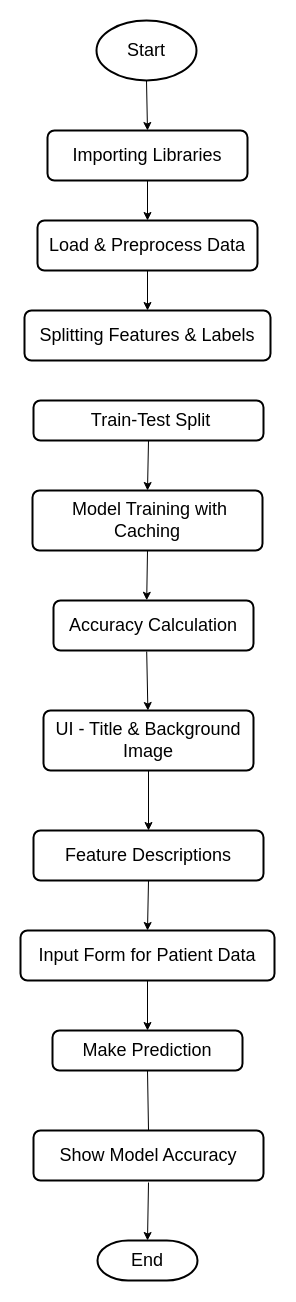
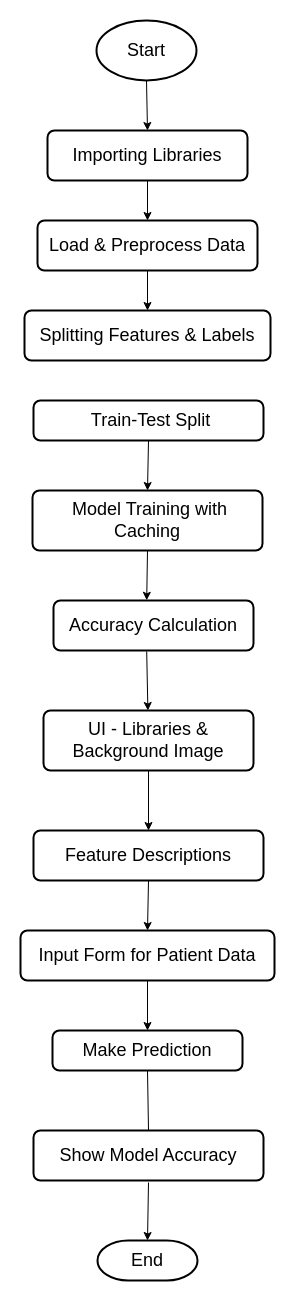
node "UI - Title & Background Image": label "UI - Title & Background Image" -> "UI - Libraries & Background Image"
